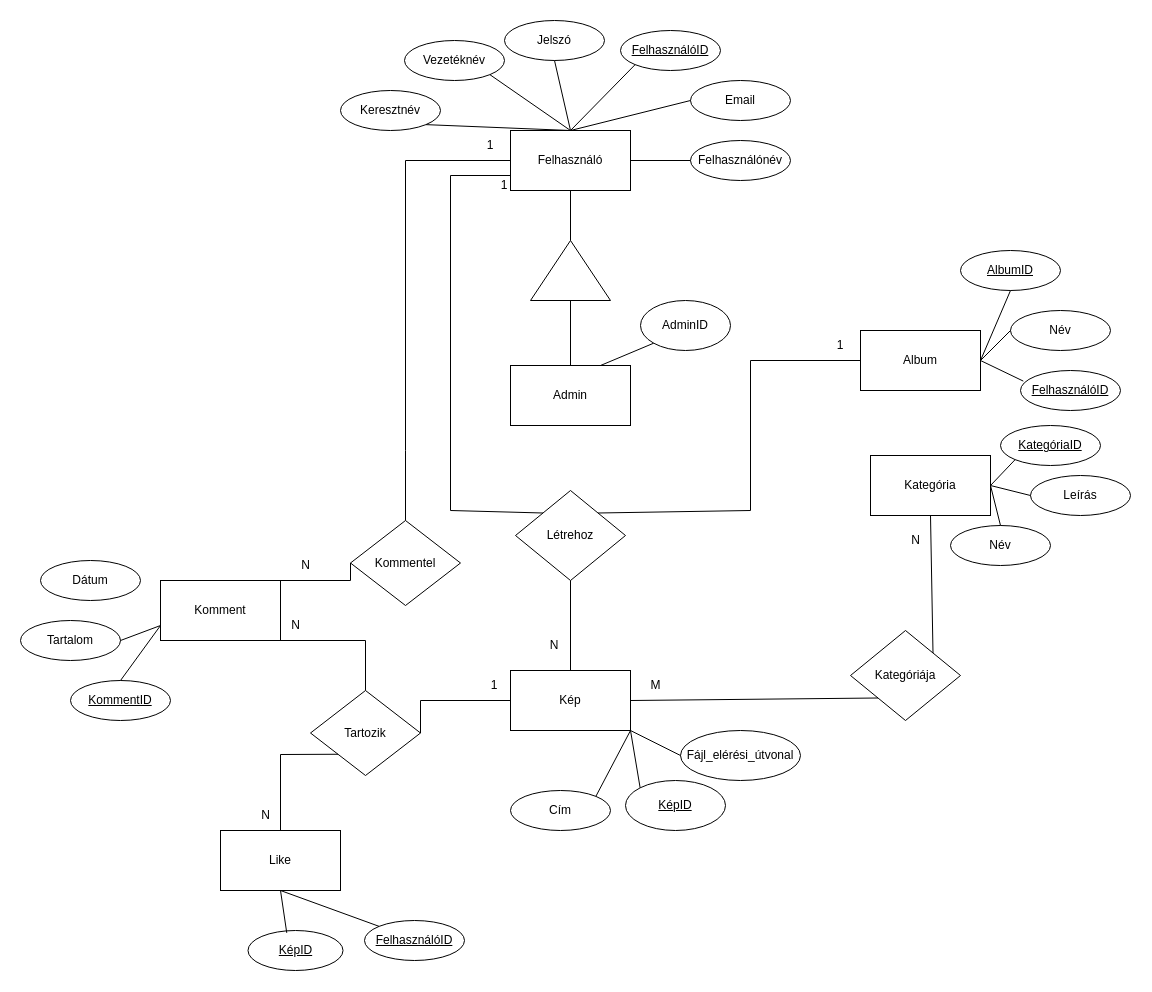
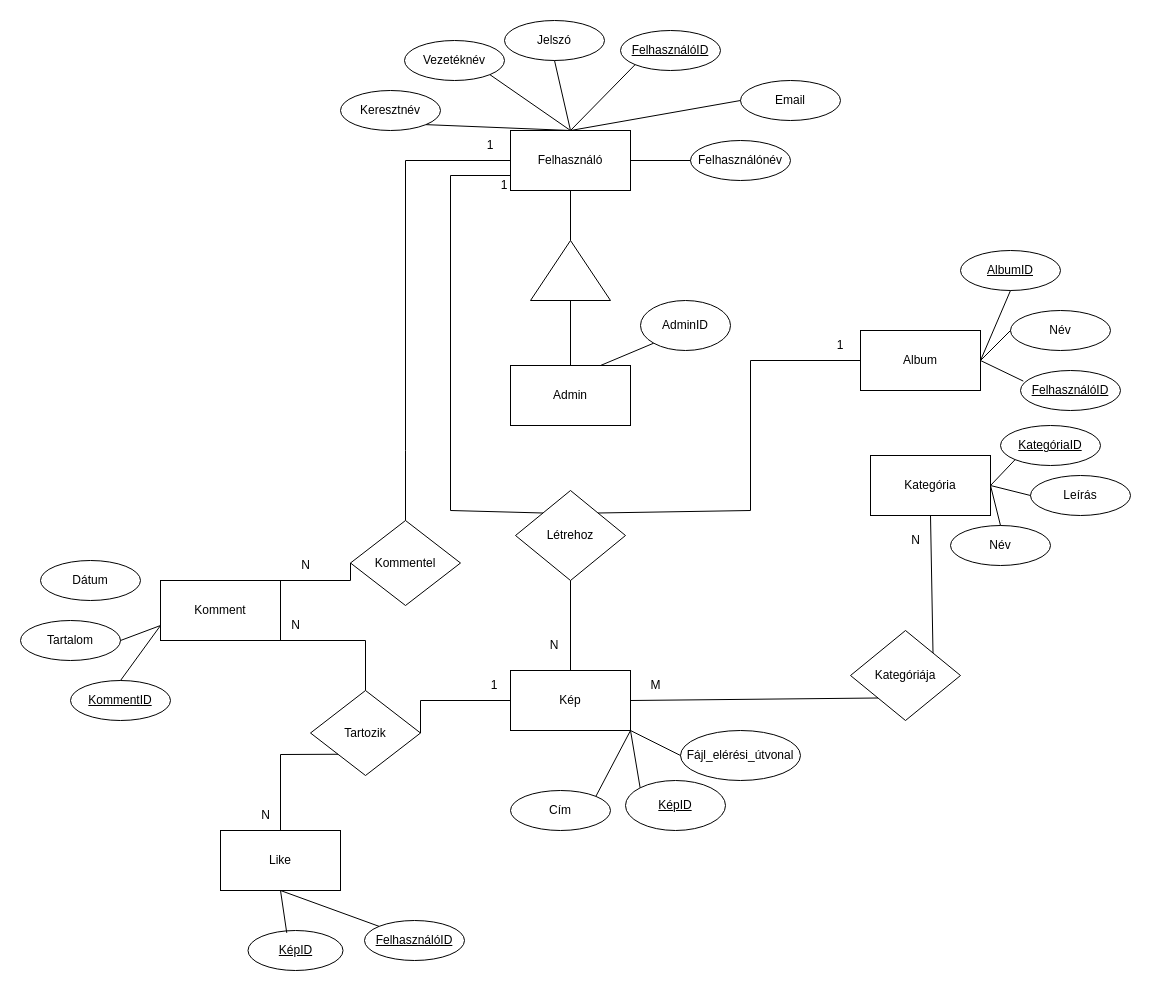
node "Email": moved (741, 101) -> (791, 101)
